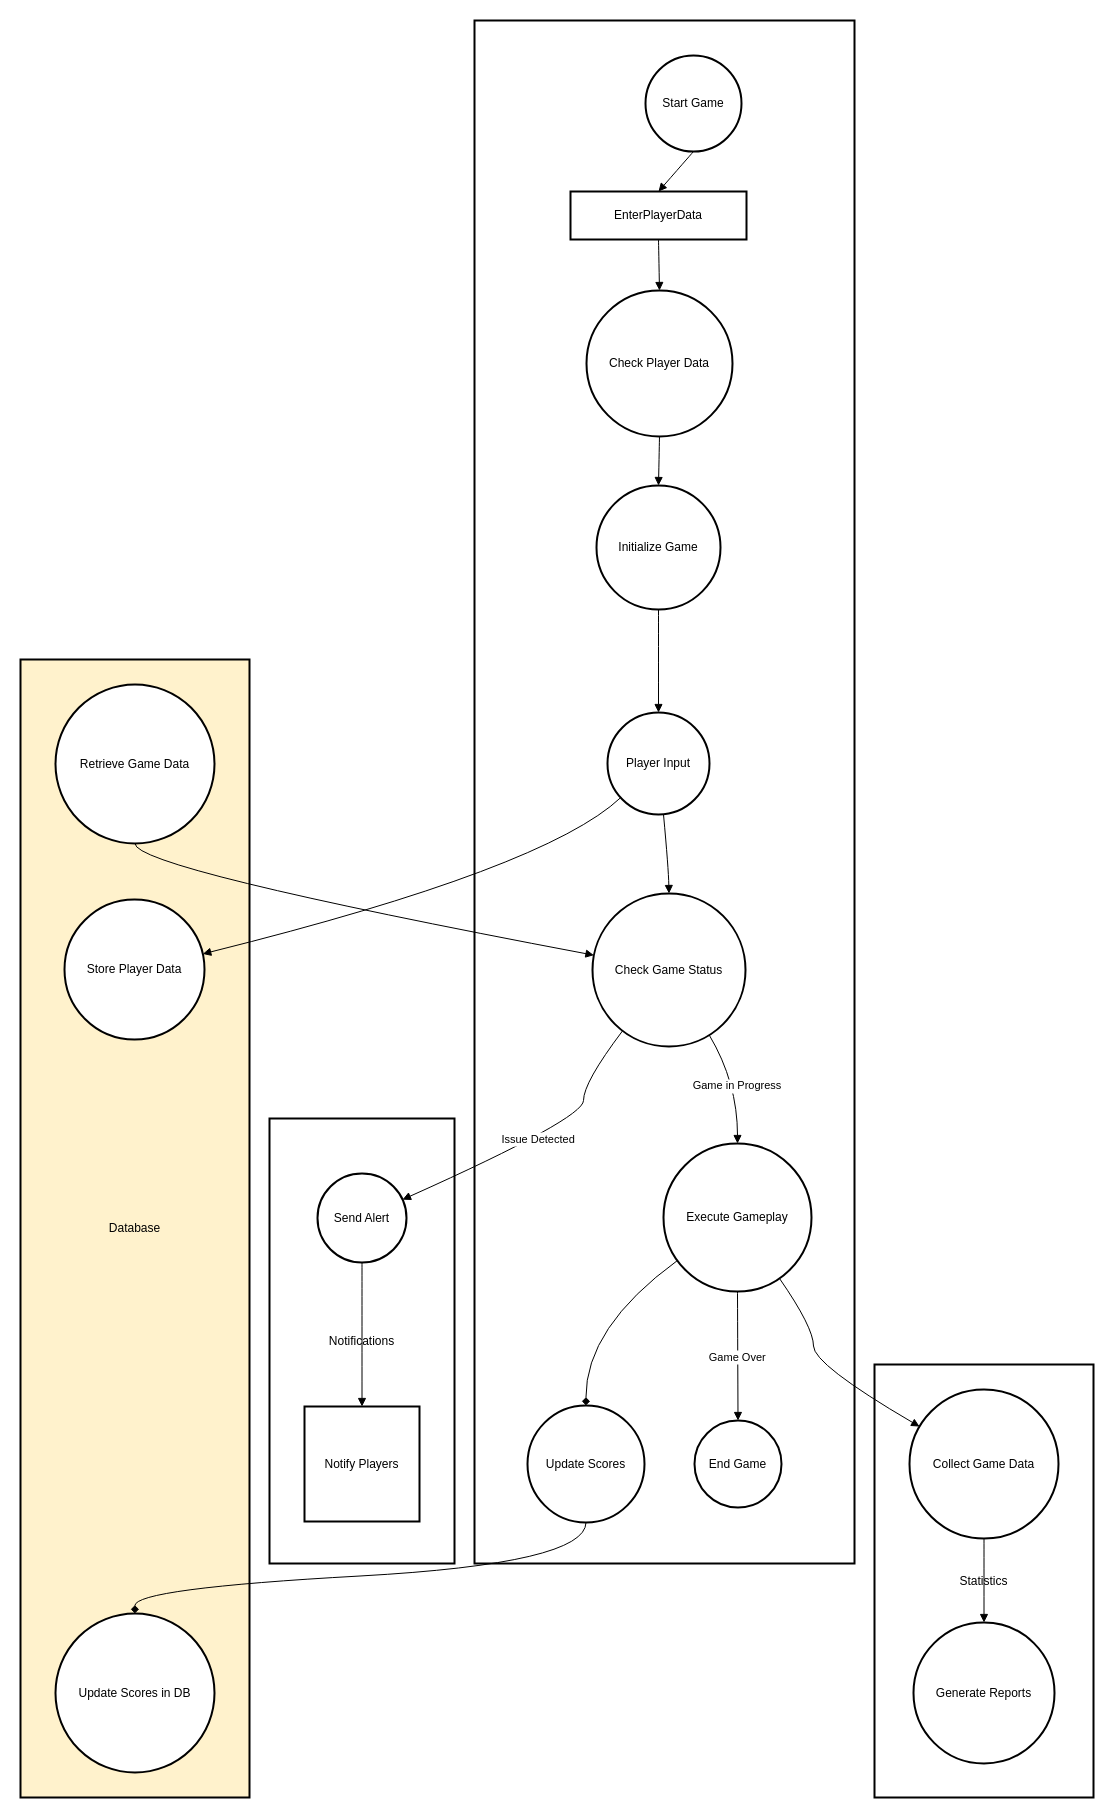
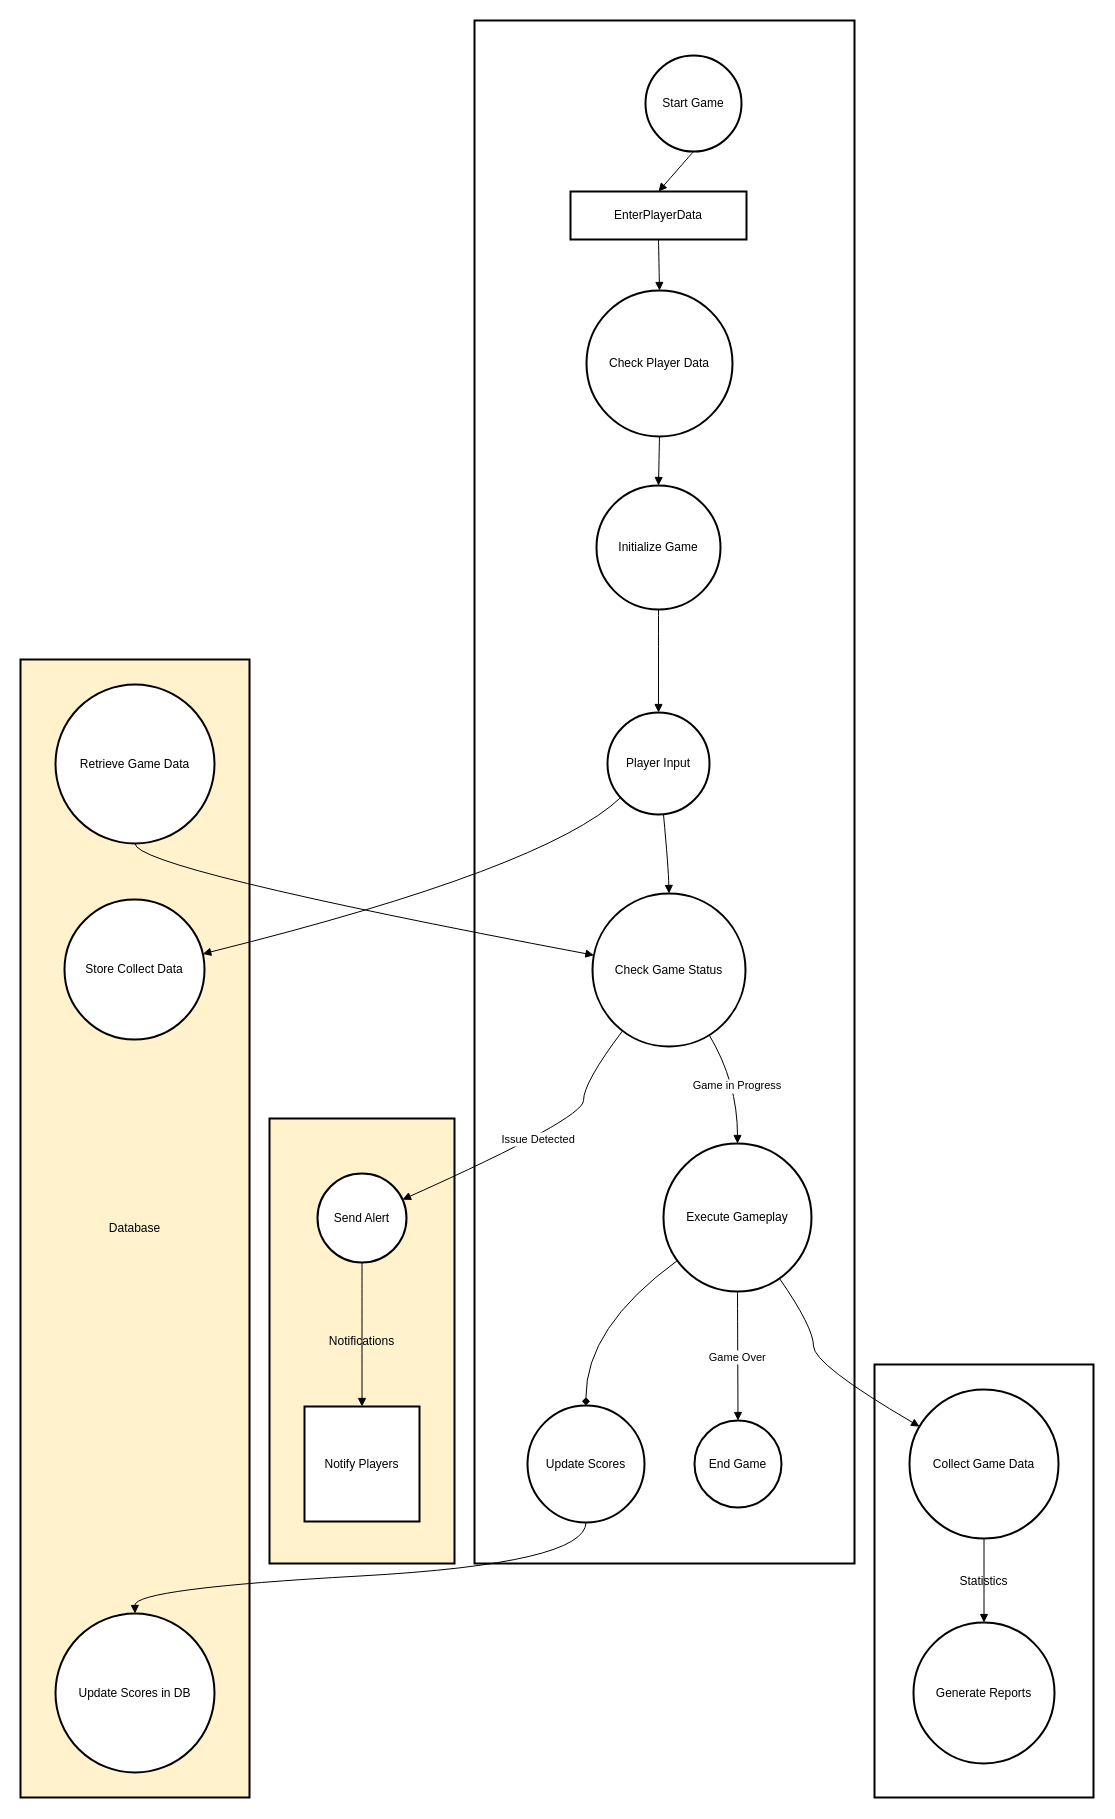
node "Store Player Data": label "Store Player Data" -> "Store Collect Data"
node "Notifications": fillcolor #ffffff -> #fff2cc
edge "Update Scores" -> "Update Scores in DB": arrowhead diamond -> block
